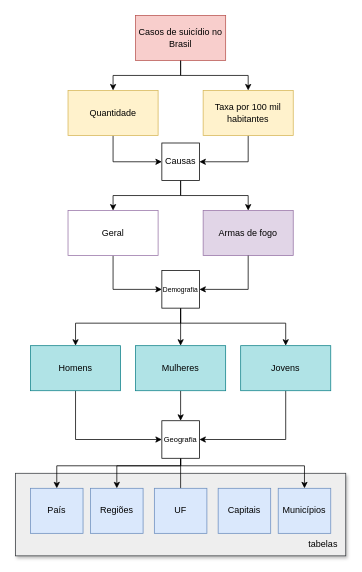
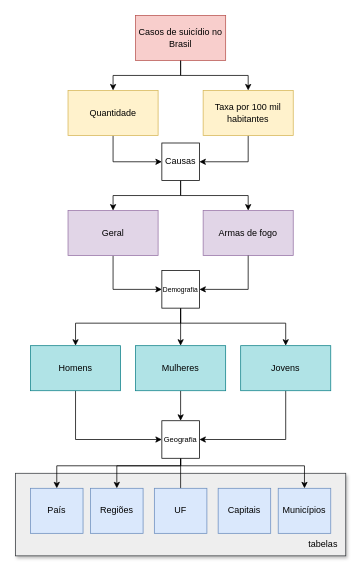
node "Geral": fillcolor #ffffff -> #e1d5e7
